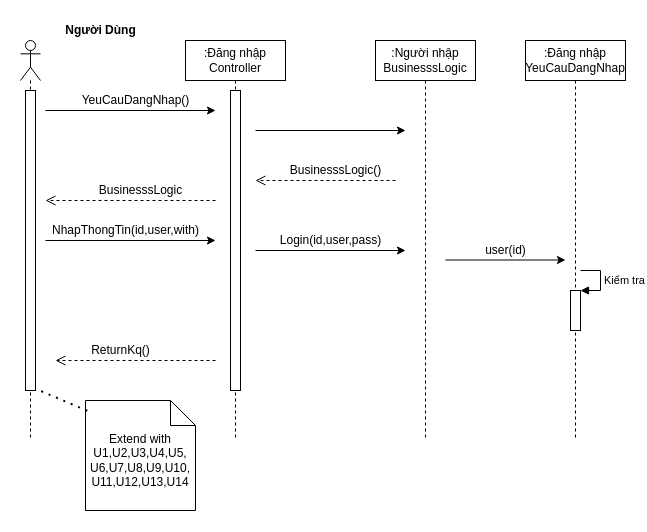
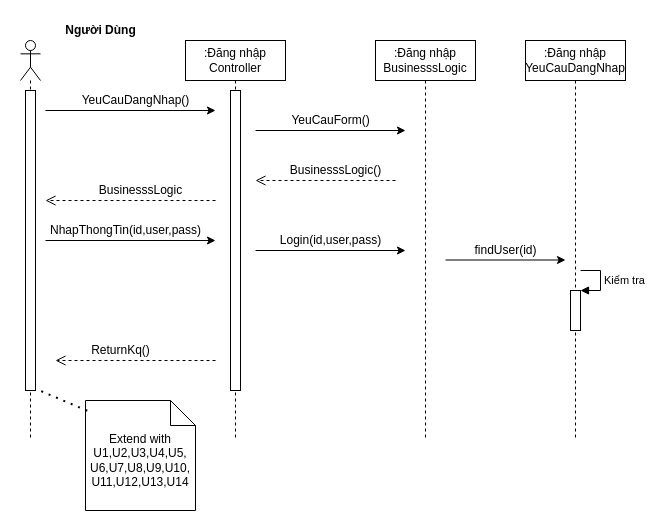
node ":Người nhập BusinesssLogic": label ":Người nhập BusinesssLogic" -> ":Đăng nhập BusinesssLogic"
node "YeuCauForm()": added
node "NhapThongTin(id,user,with)": label "NhapThongTin(id,user,with)" -> "NhapThongTin(id,user,pass)"
node "user(id)": label "user(id)" -> "findUser(id)"
